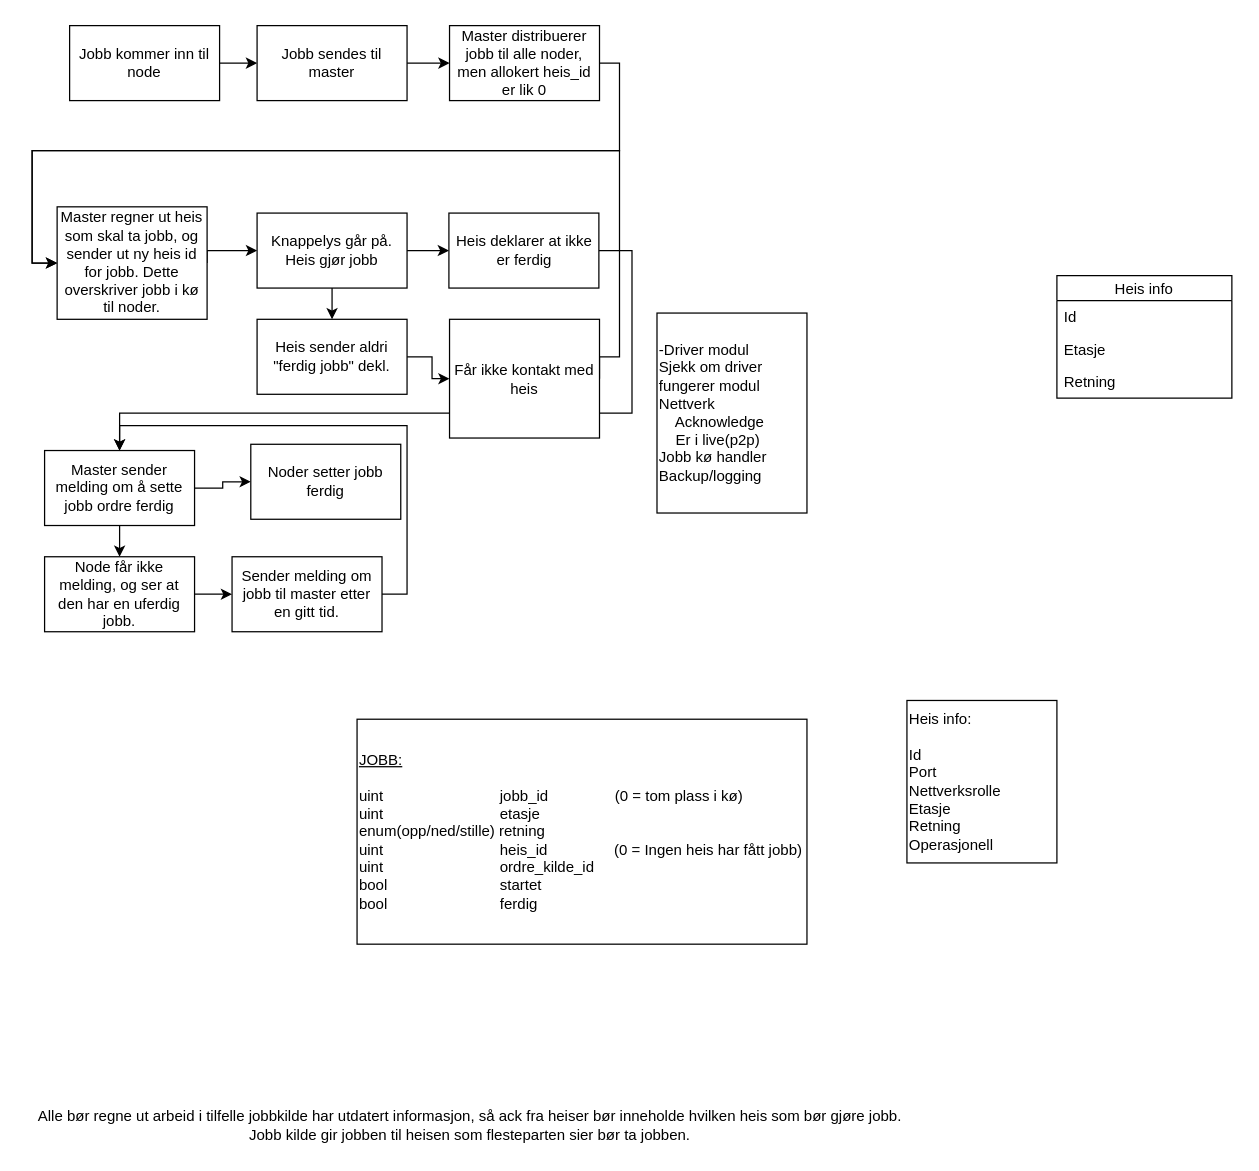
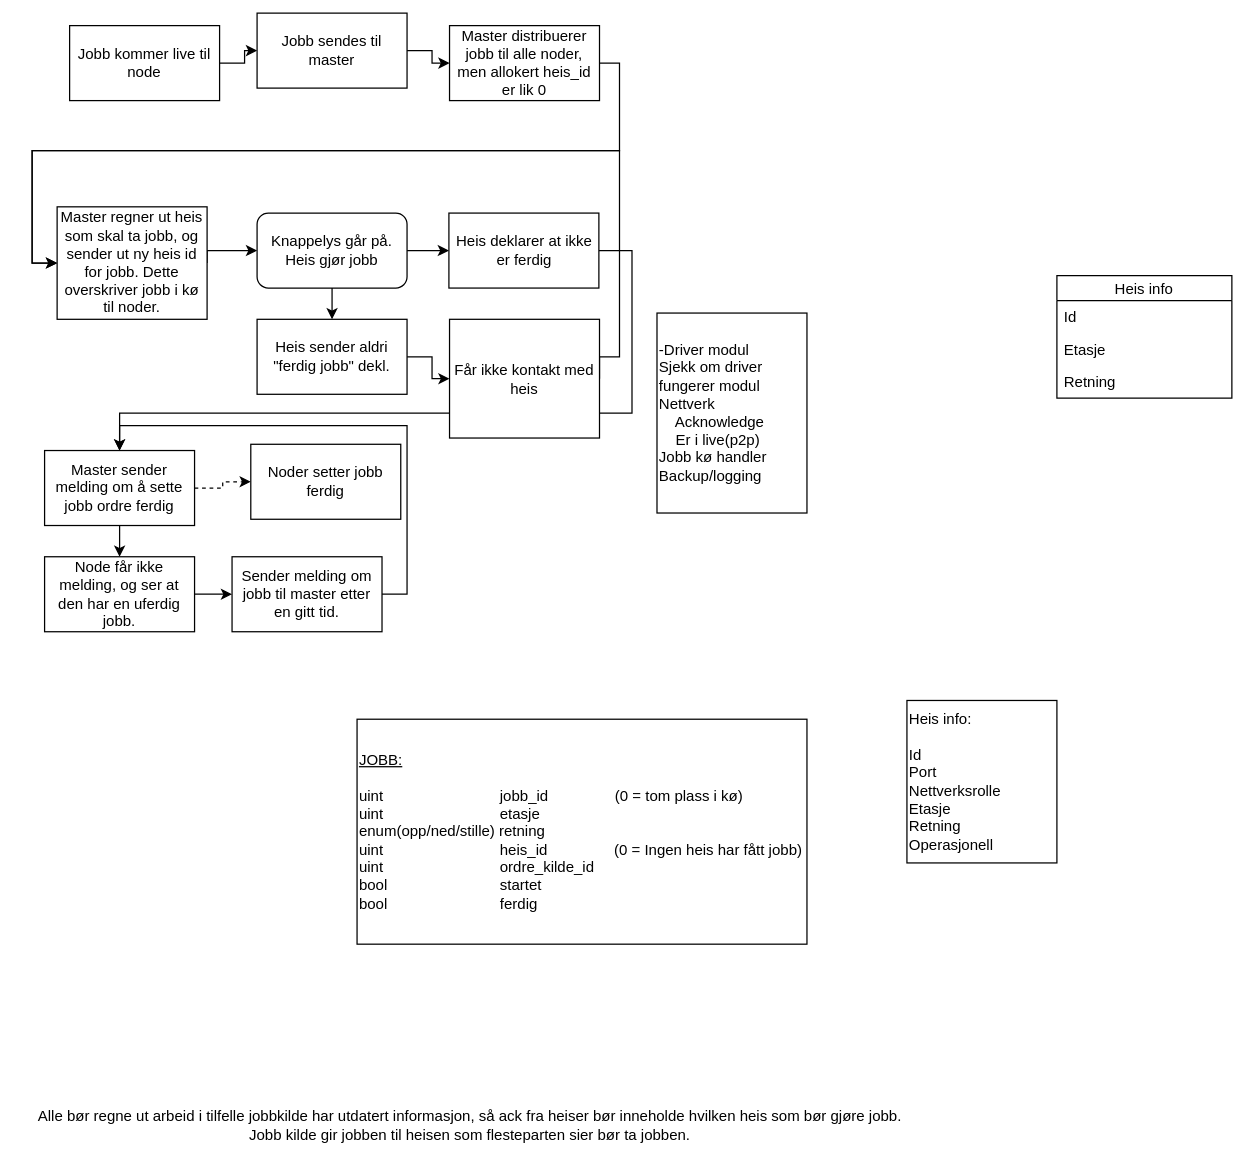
node "Jobb kommer inn til node": label "Jobb kommer inn til node" -> "Jobb kommer live til node"
node "Jobb sendes til master": moved (332, 63) -> (332, 51)
node "Knappelys går på. Heis gjør jobb": shape rectangle -> rounded rectangle
edge "Master sender melding om å sette jobb ordre ferdig" -> "Noder setter jobb ferdig": style solid -> dashed
